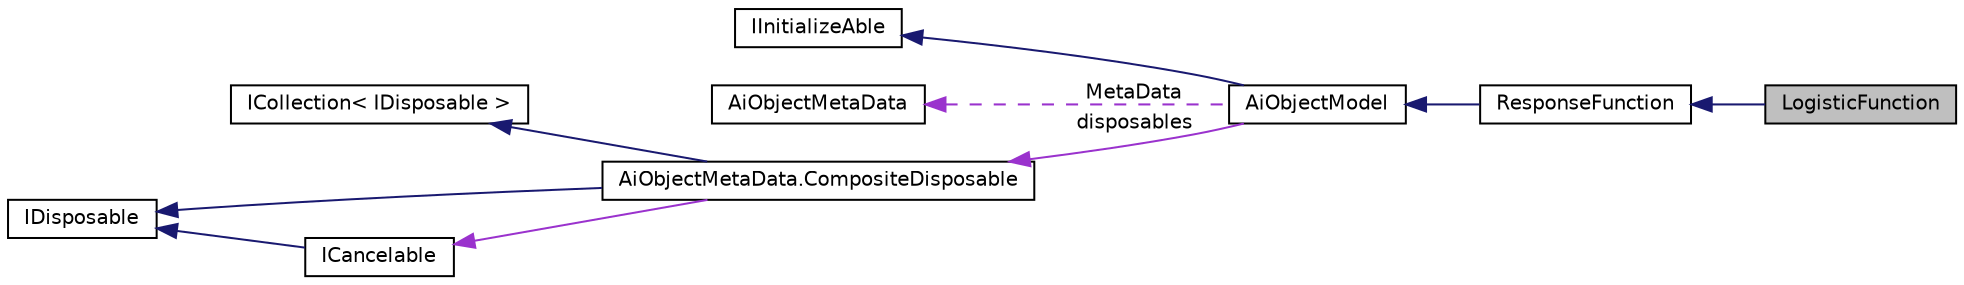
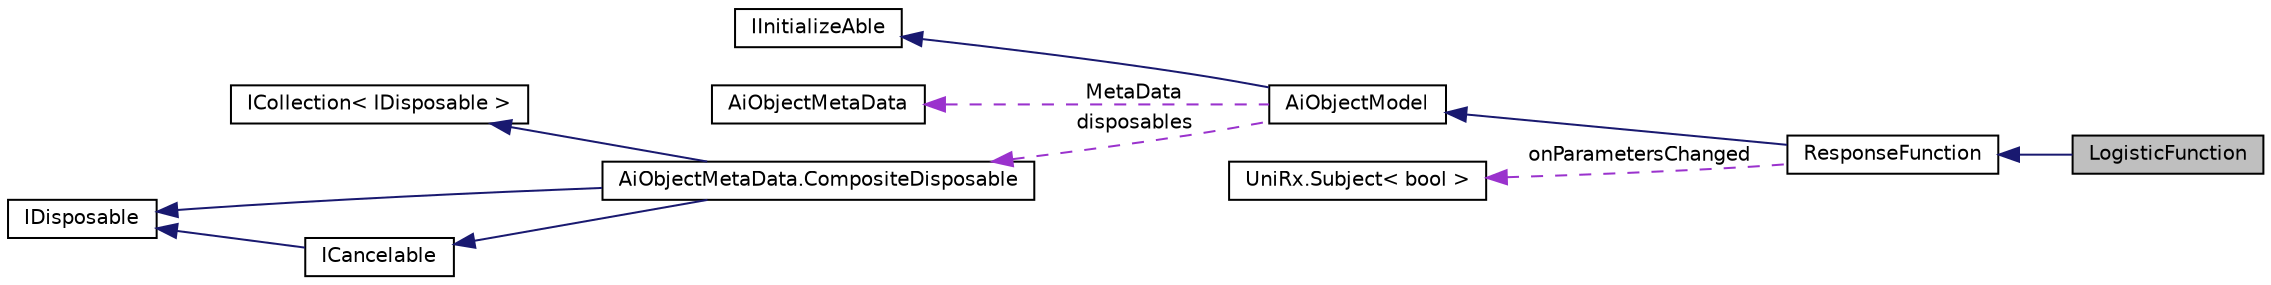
edge "AiObjectModel" -> "AiObjectMetaData.CompositeDisposable": style solid -> dashed
node "UniRx.Subject< bool >": added
edge "AiObjectMetaData.CompositeDisposable" -> "ICancelable": color darkorchid3 -> midnightblue
